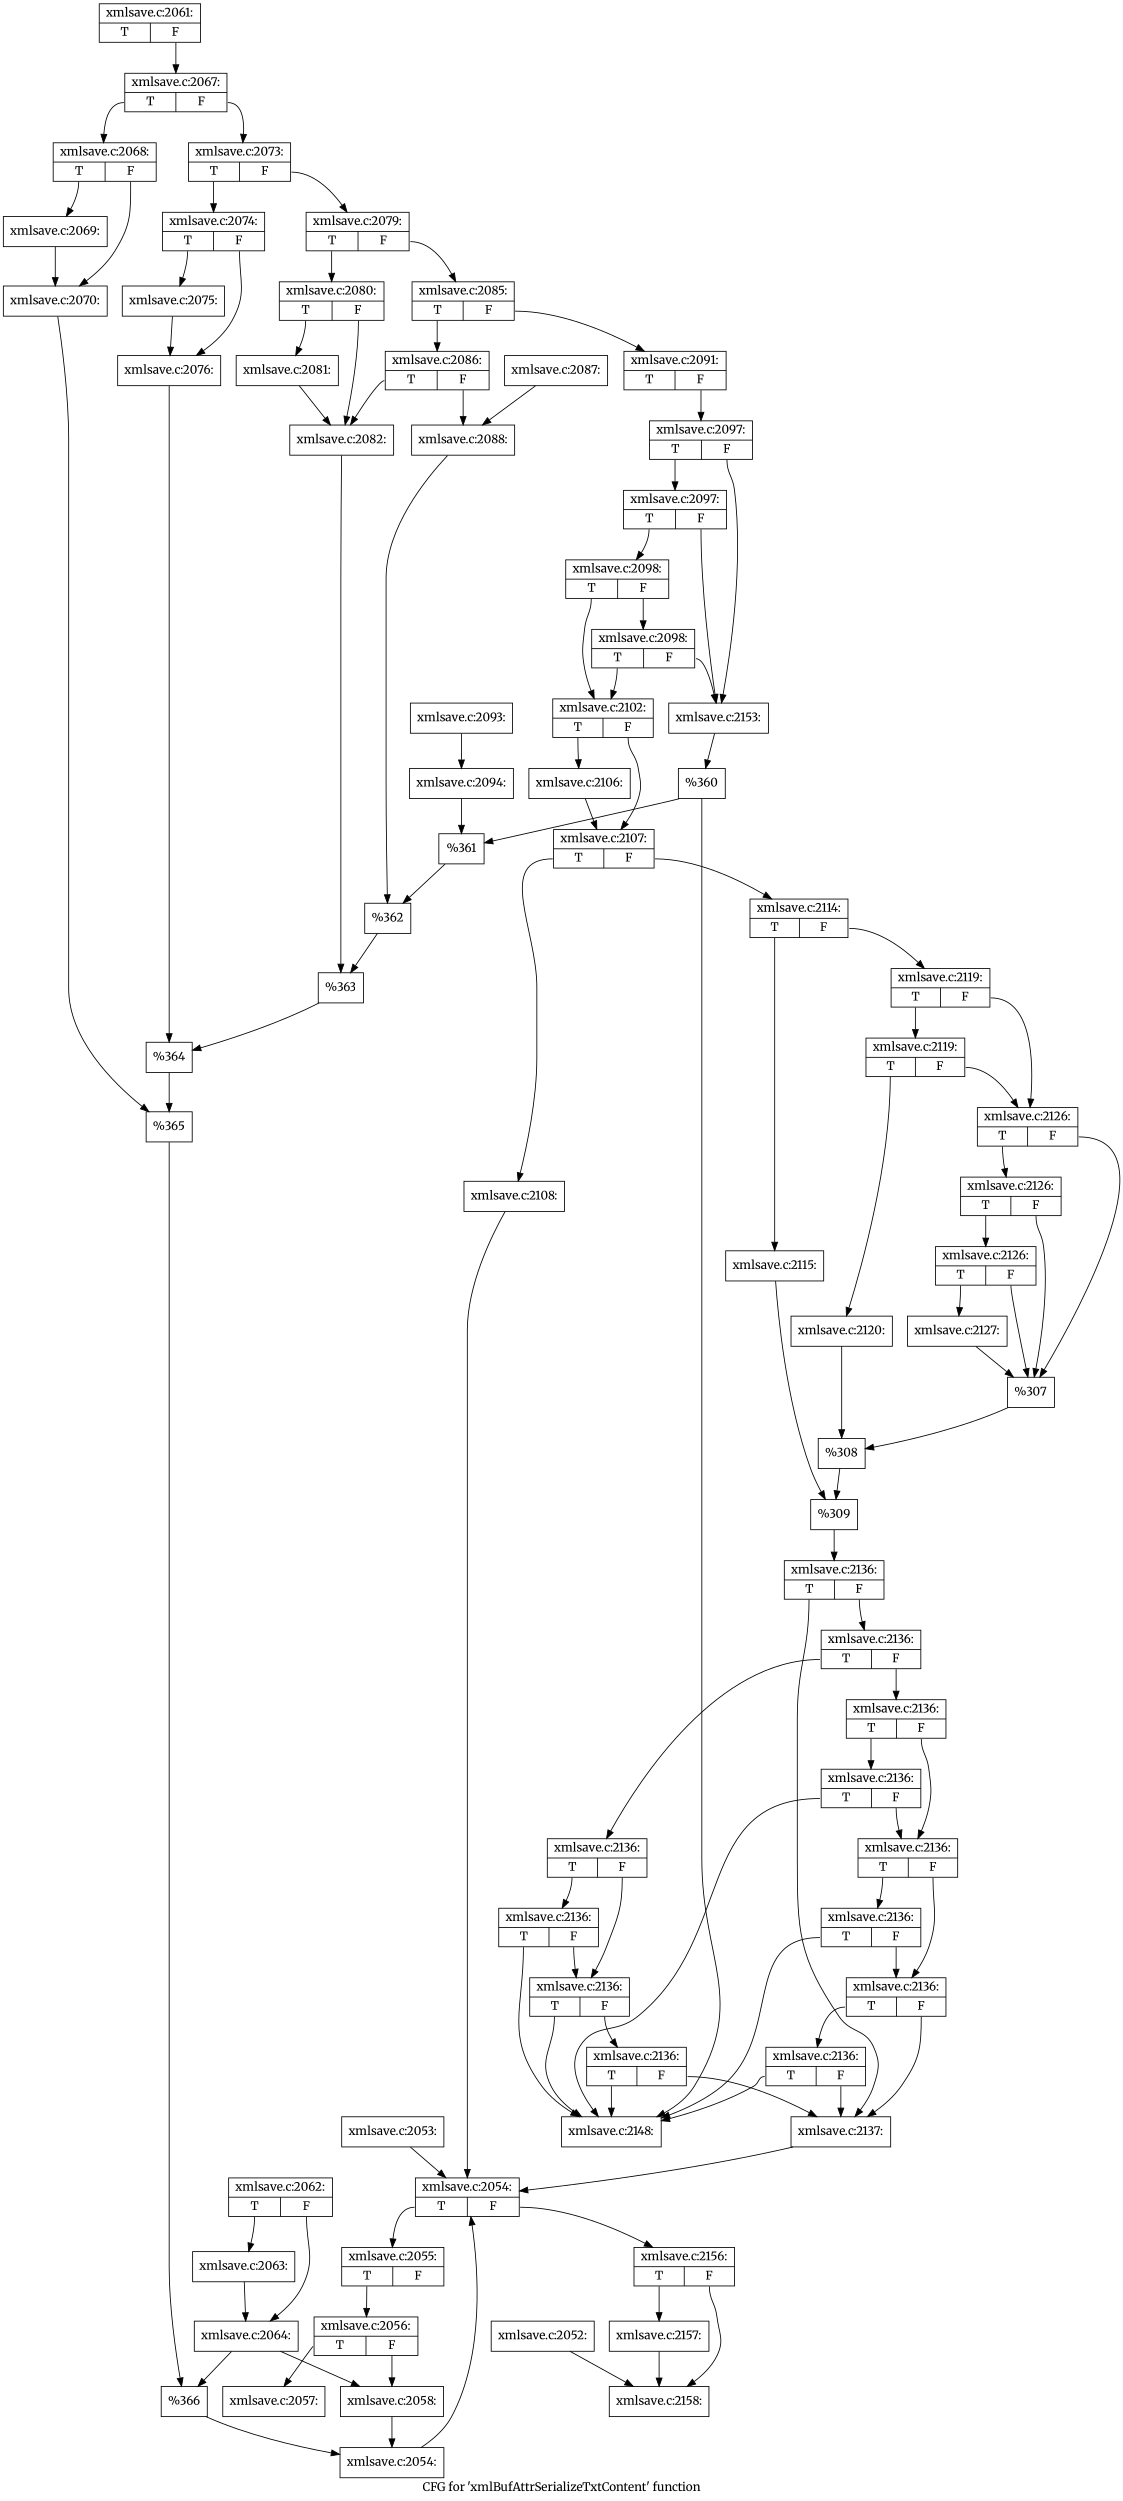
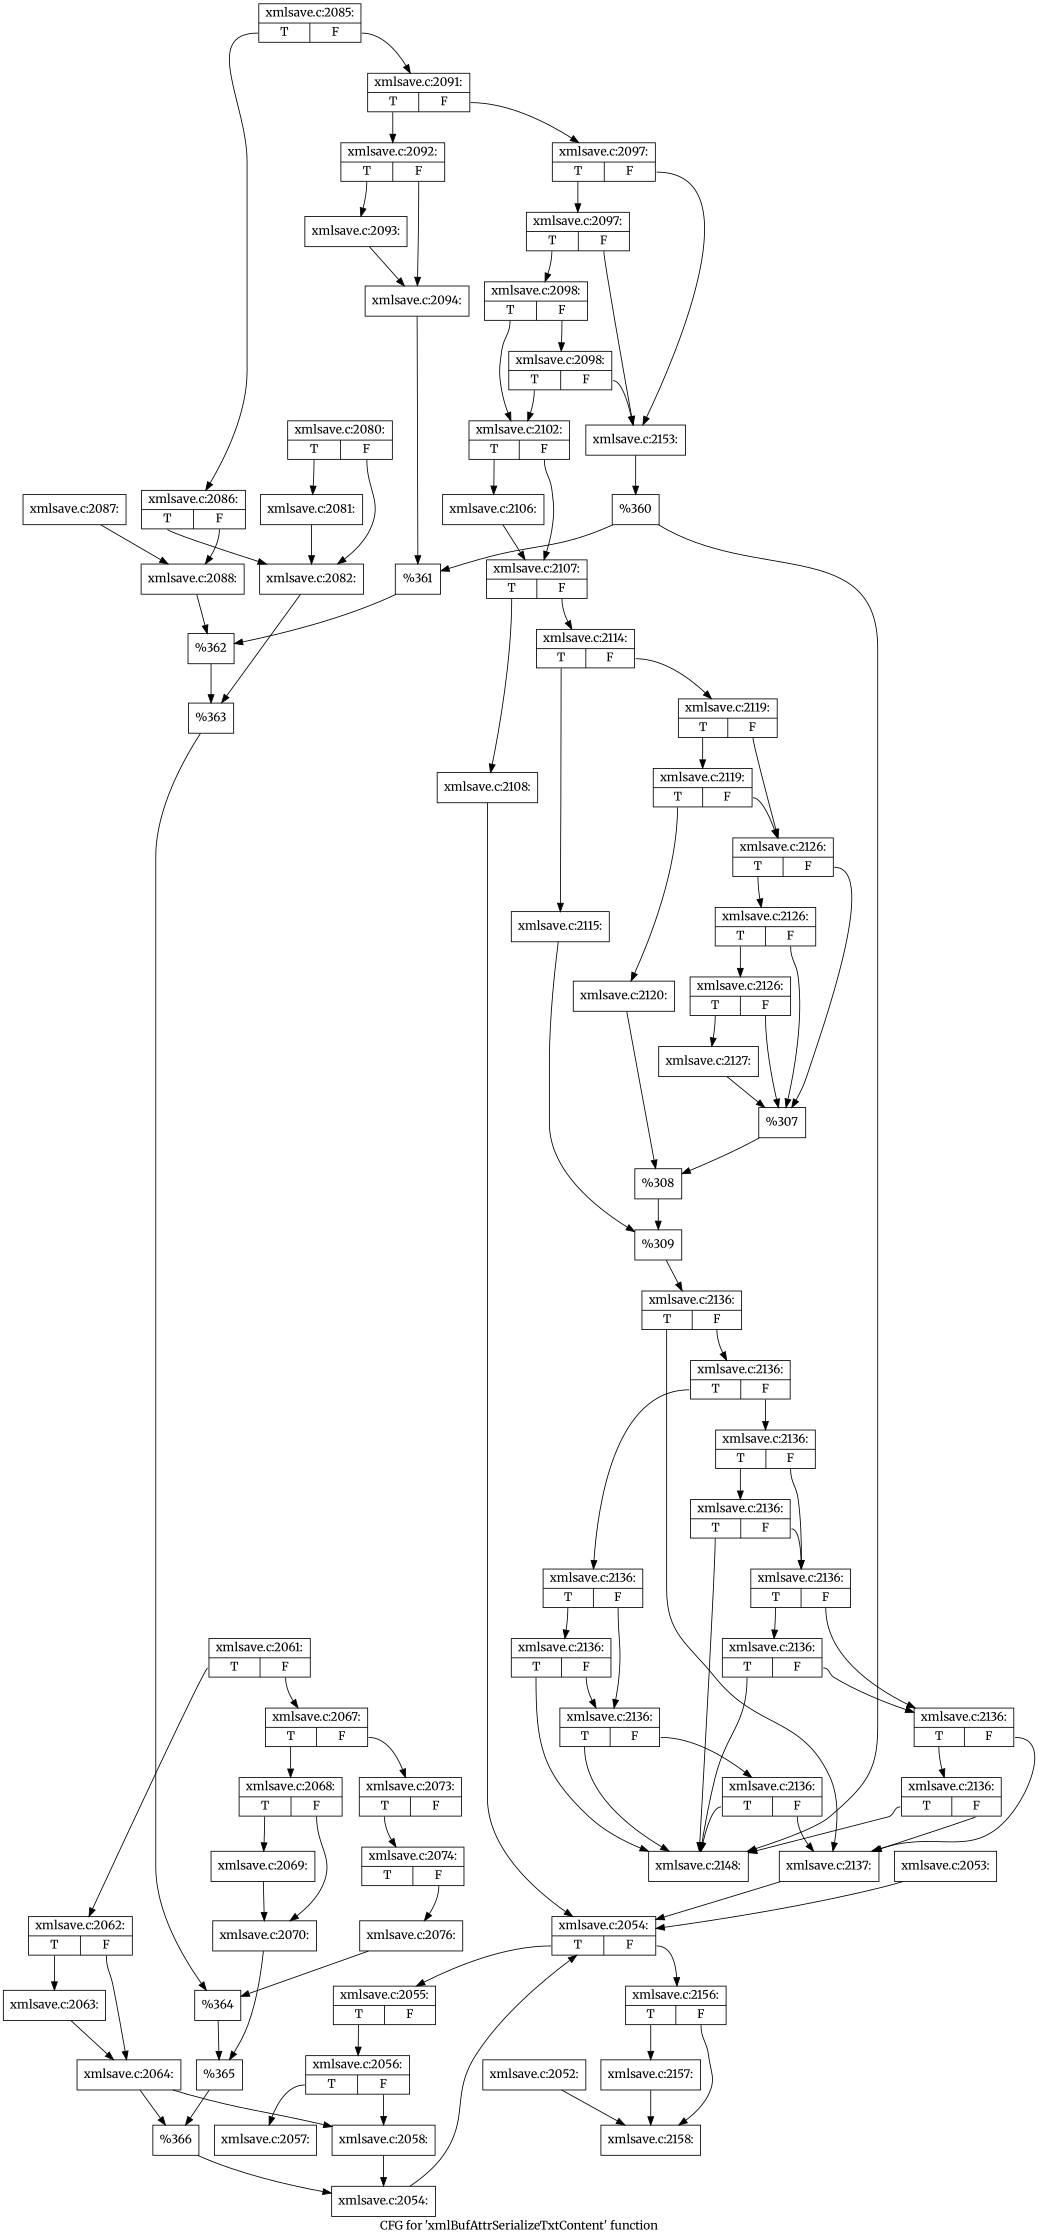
node "xmlsave.c:2092:": added
node "xmlsave.c:2079:": removed
node "xmlsave.c:2075:": removed
edge "xmlsave.c:2061:" -> "xmlsave.c:2062:": added
